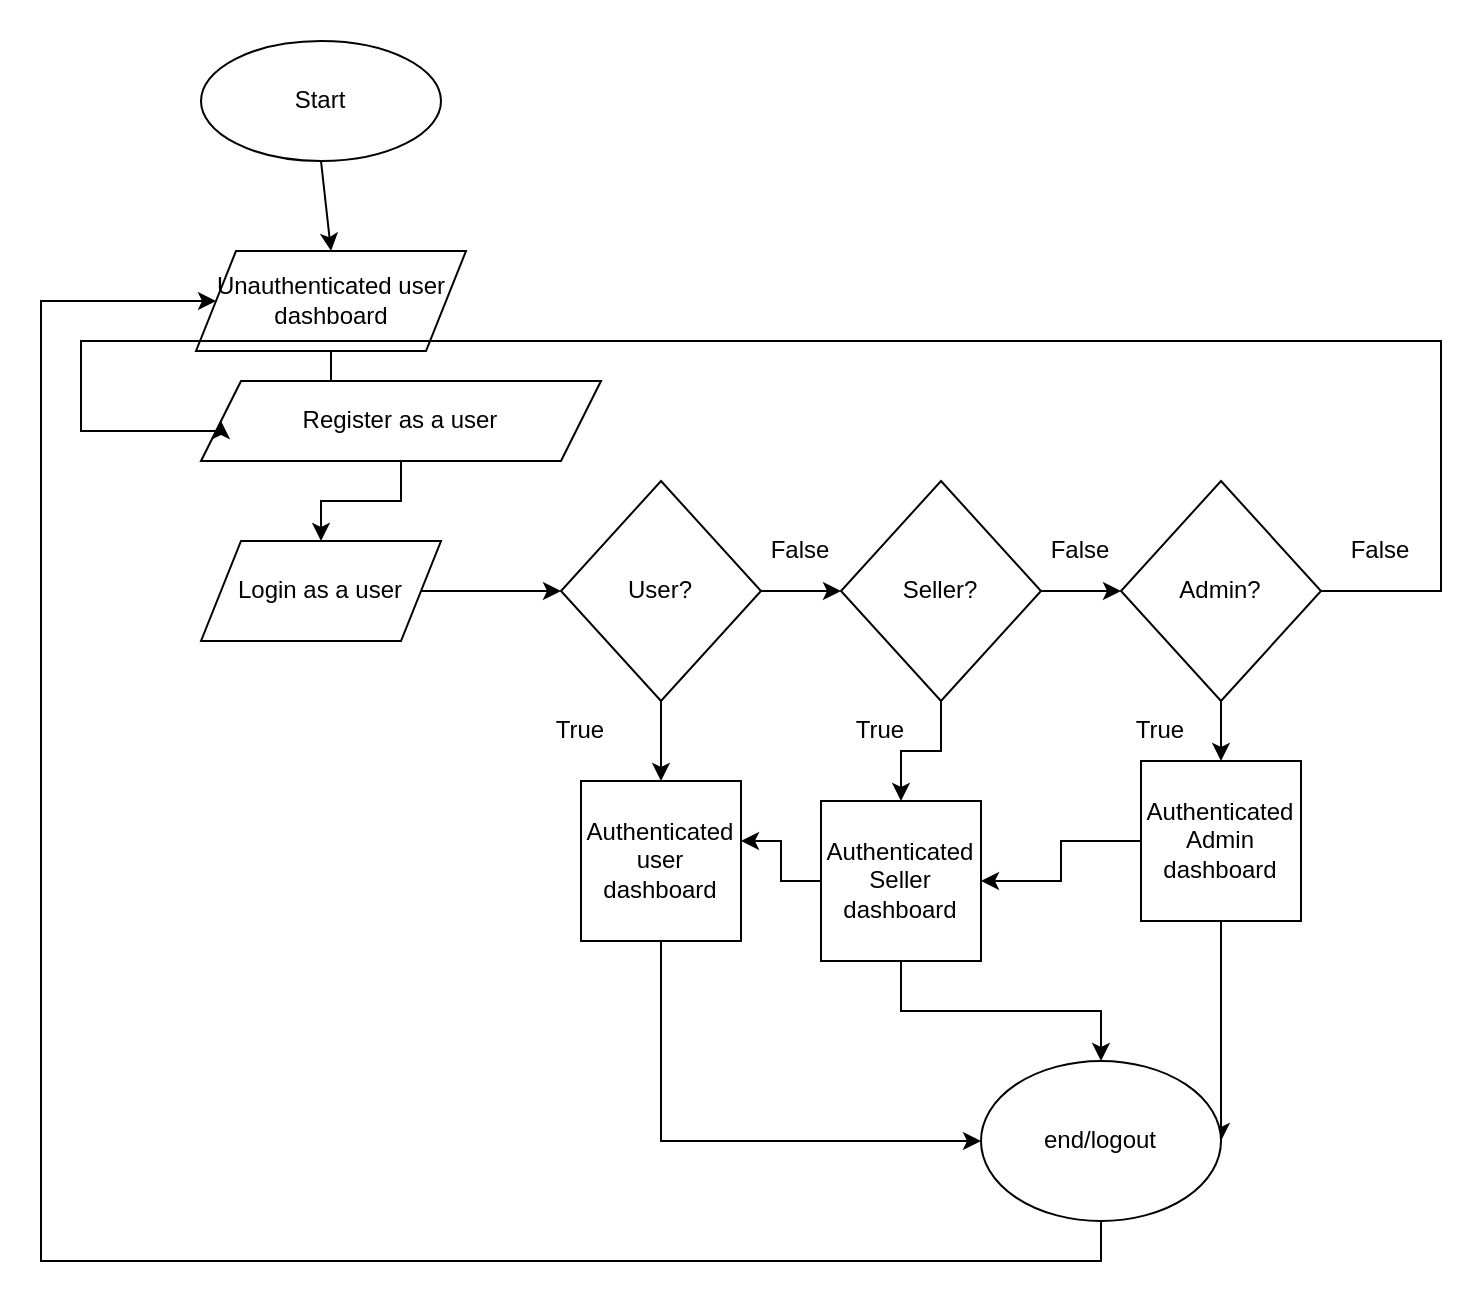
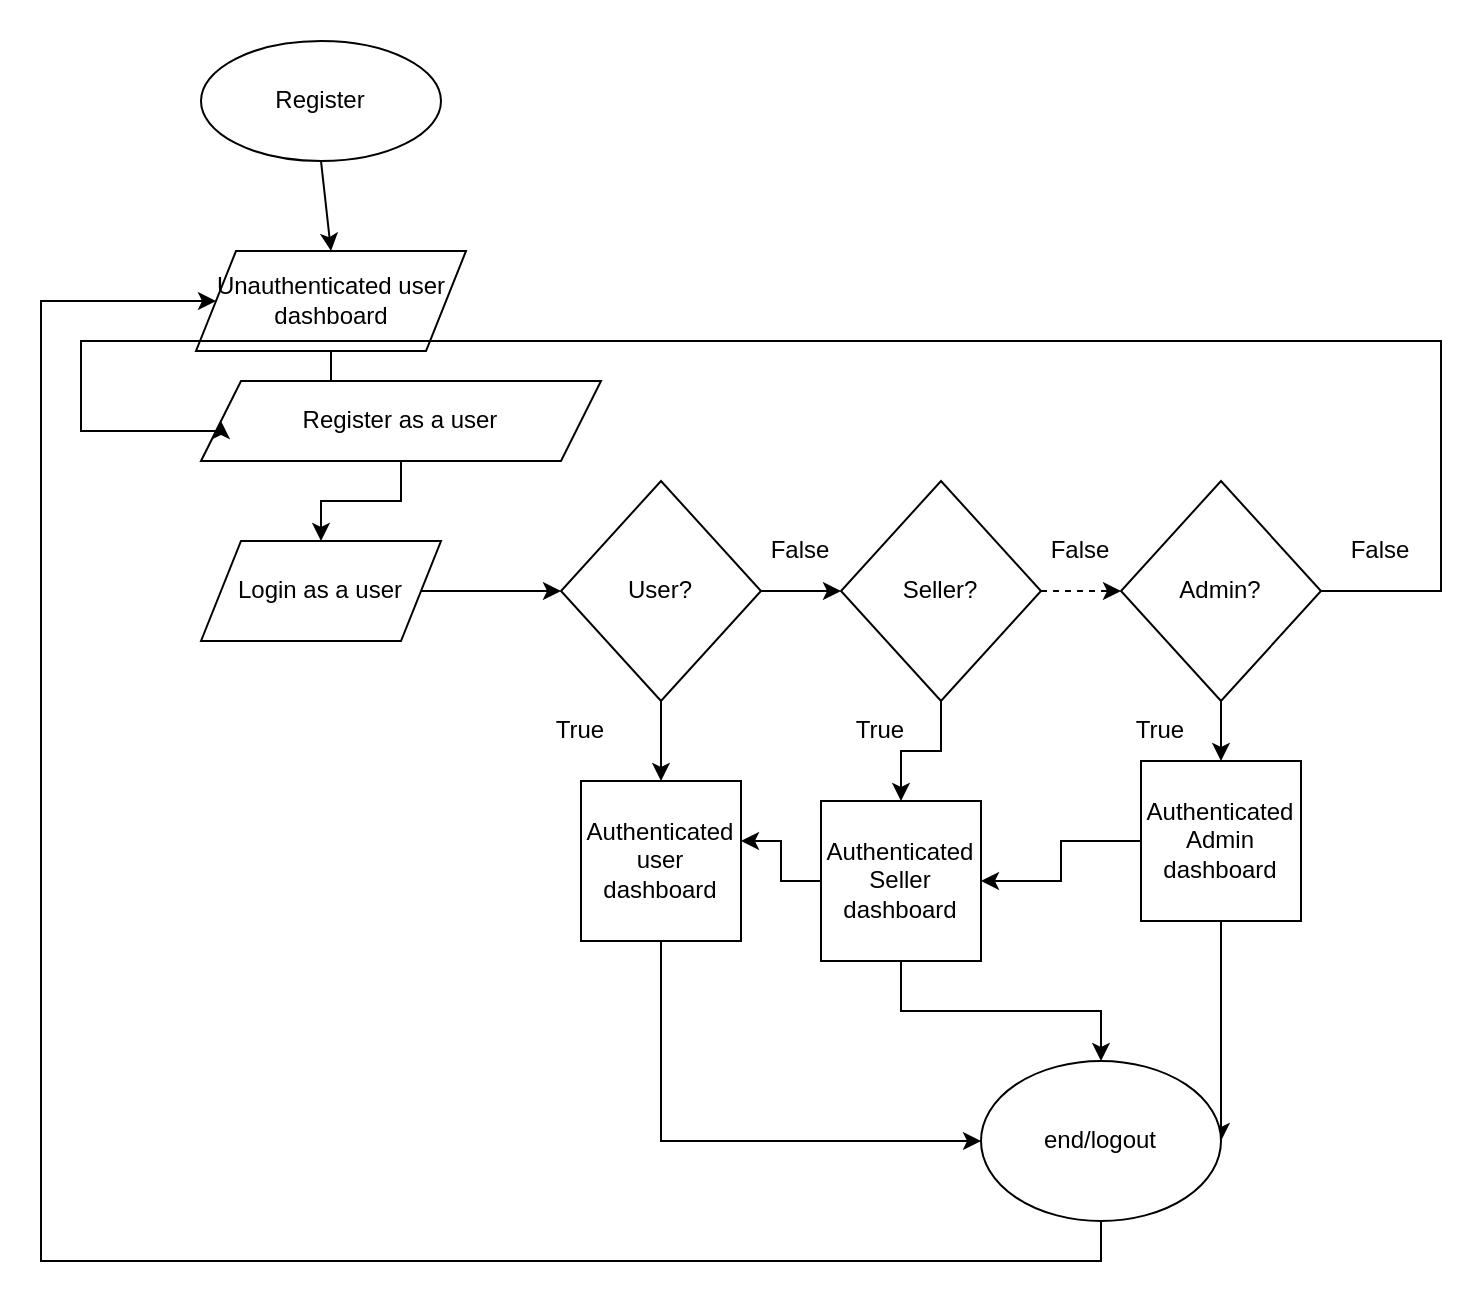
node "Start": label "Start" -> "Register"
edge "Seller?" -> "Admin?": style solid -> dashed
